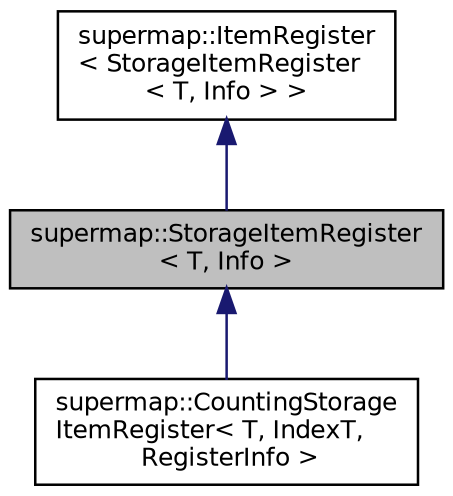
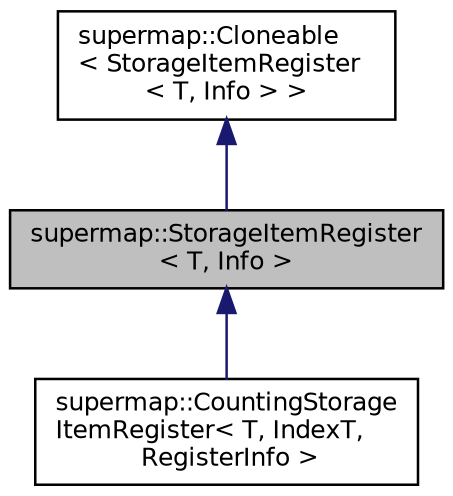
node "supermap::ItemRegister < StorageItemRegister < T, Info > >": label "supermap::ItemRegister < StorageItemRegister < T, Info > >" -> "supermap::Cloneable < StorageItemRegister < T, Info > >"
